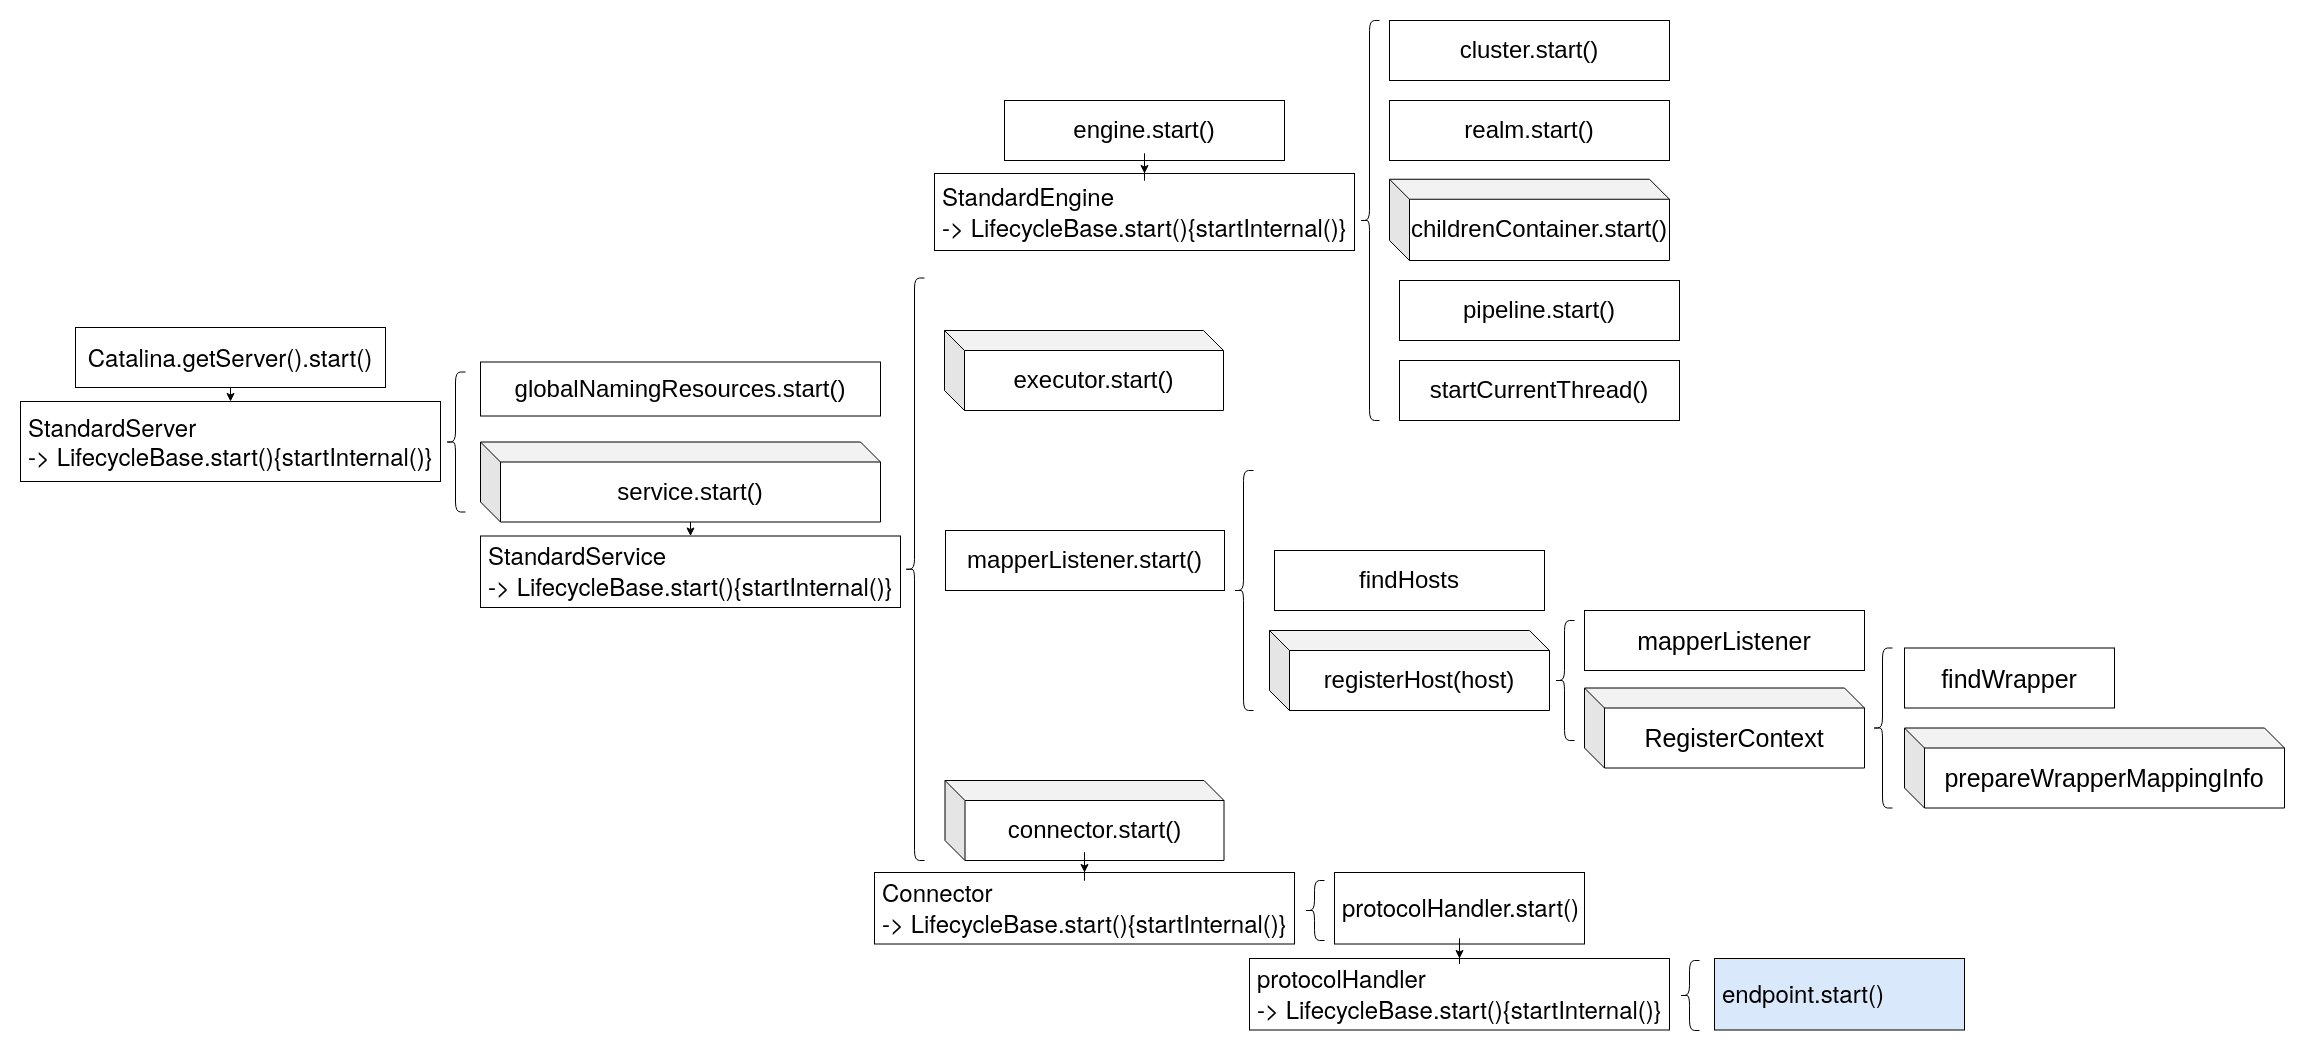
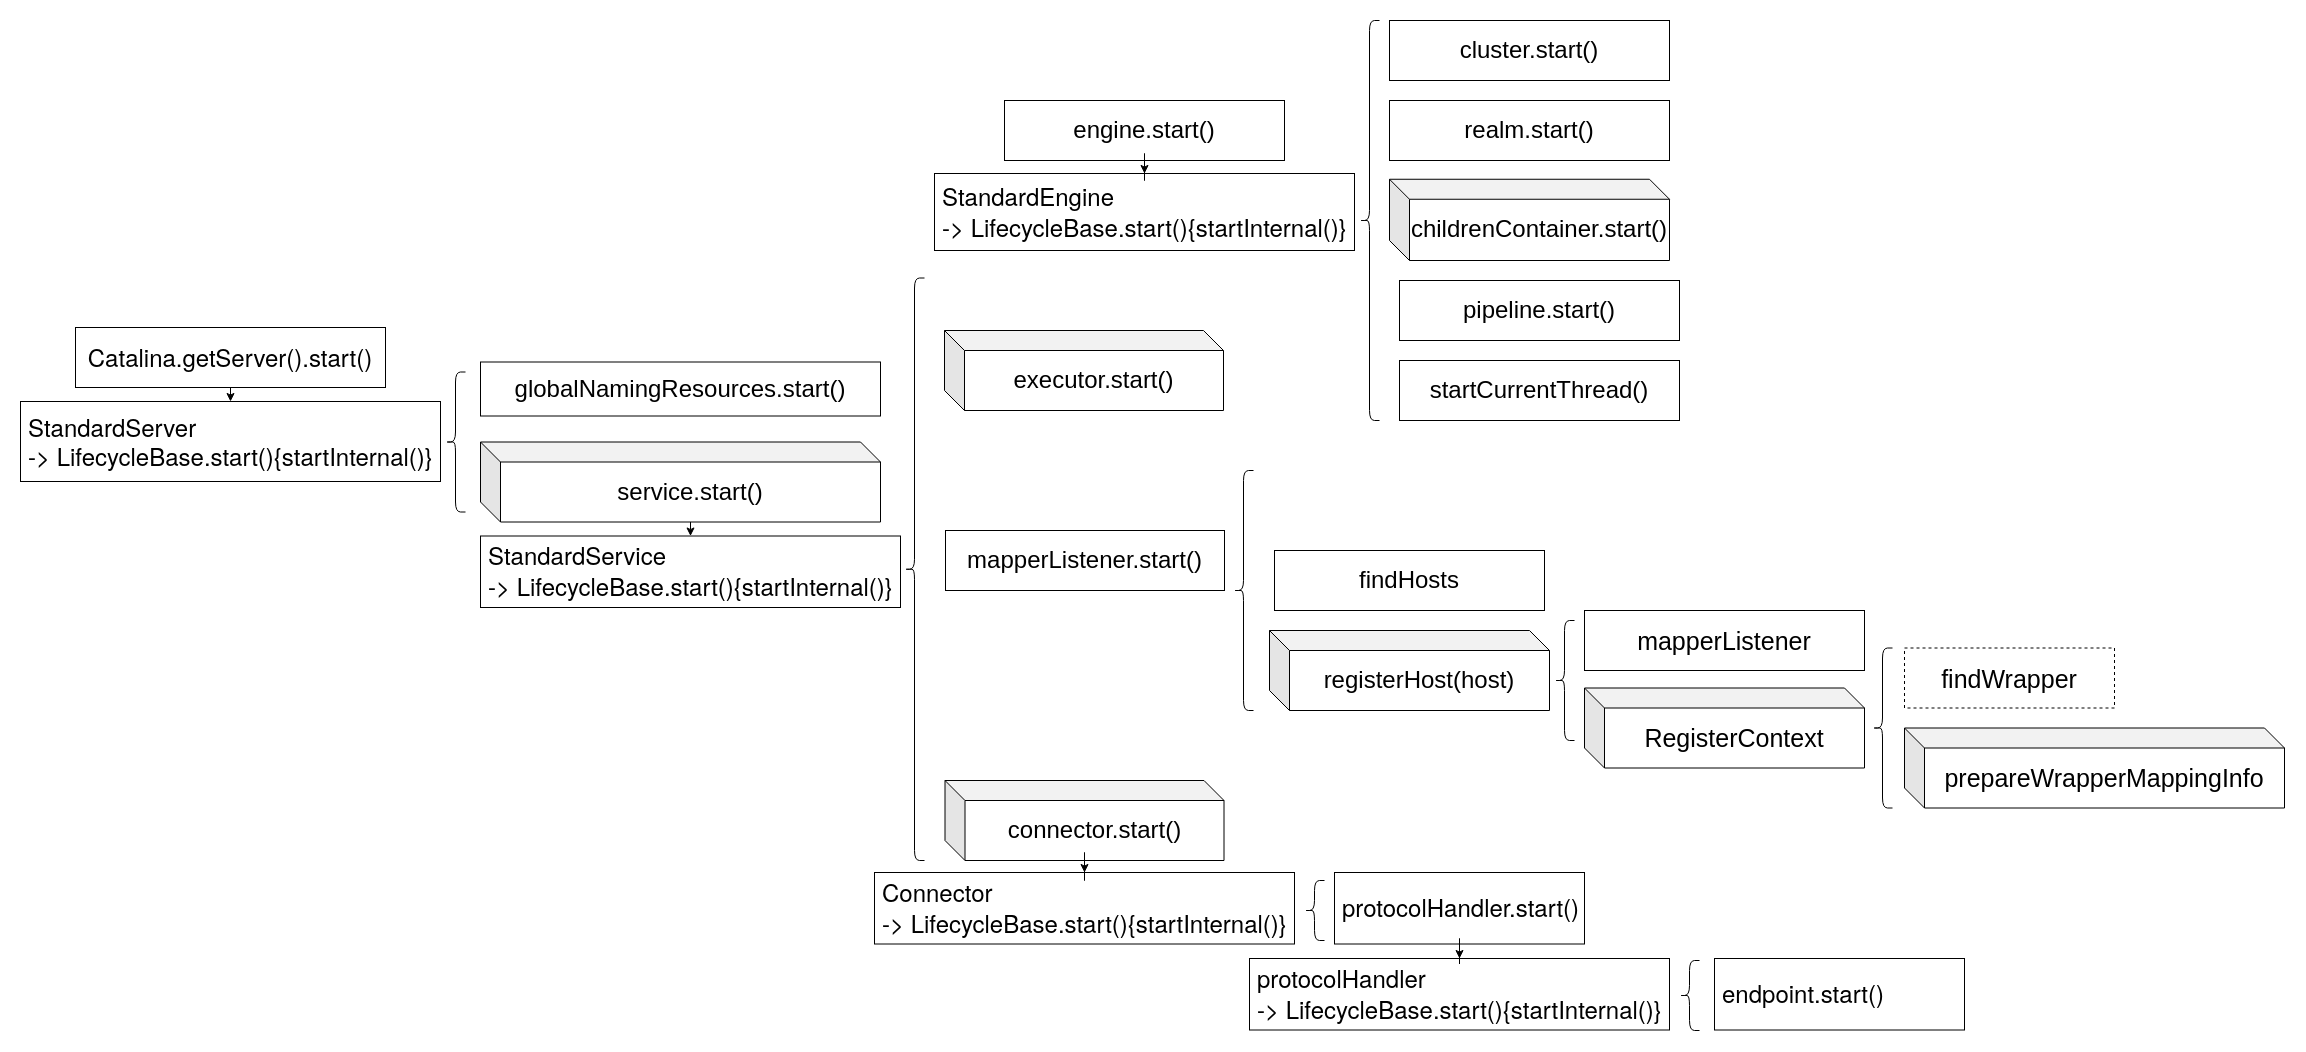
node "findWrapper": style solid -> dashed
node "endpoint.start()": fillcolor #dae8fc -> #ffffff
